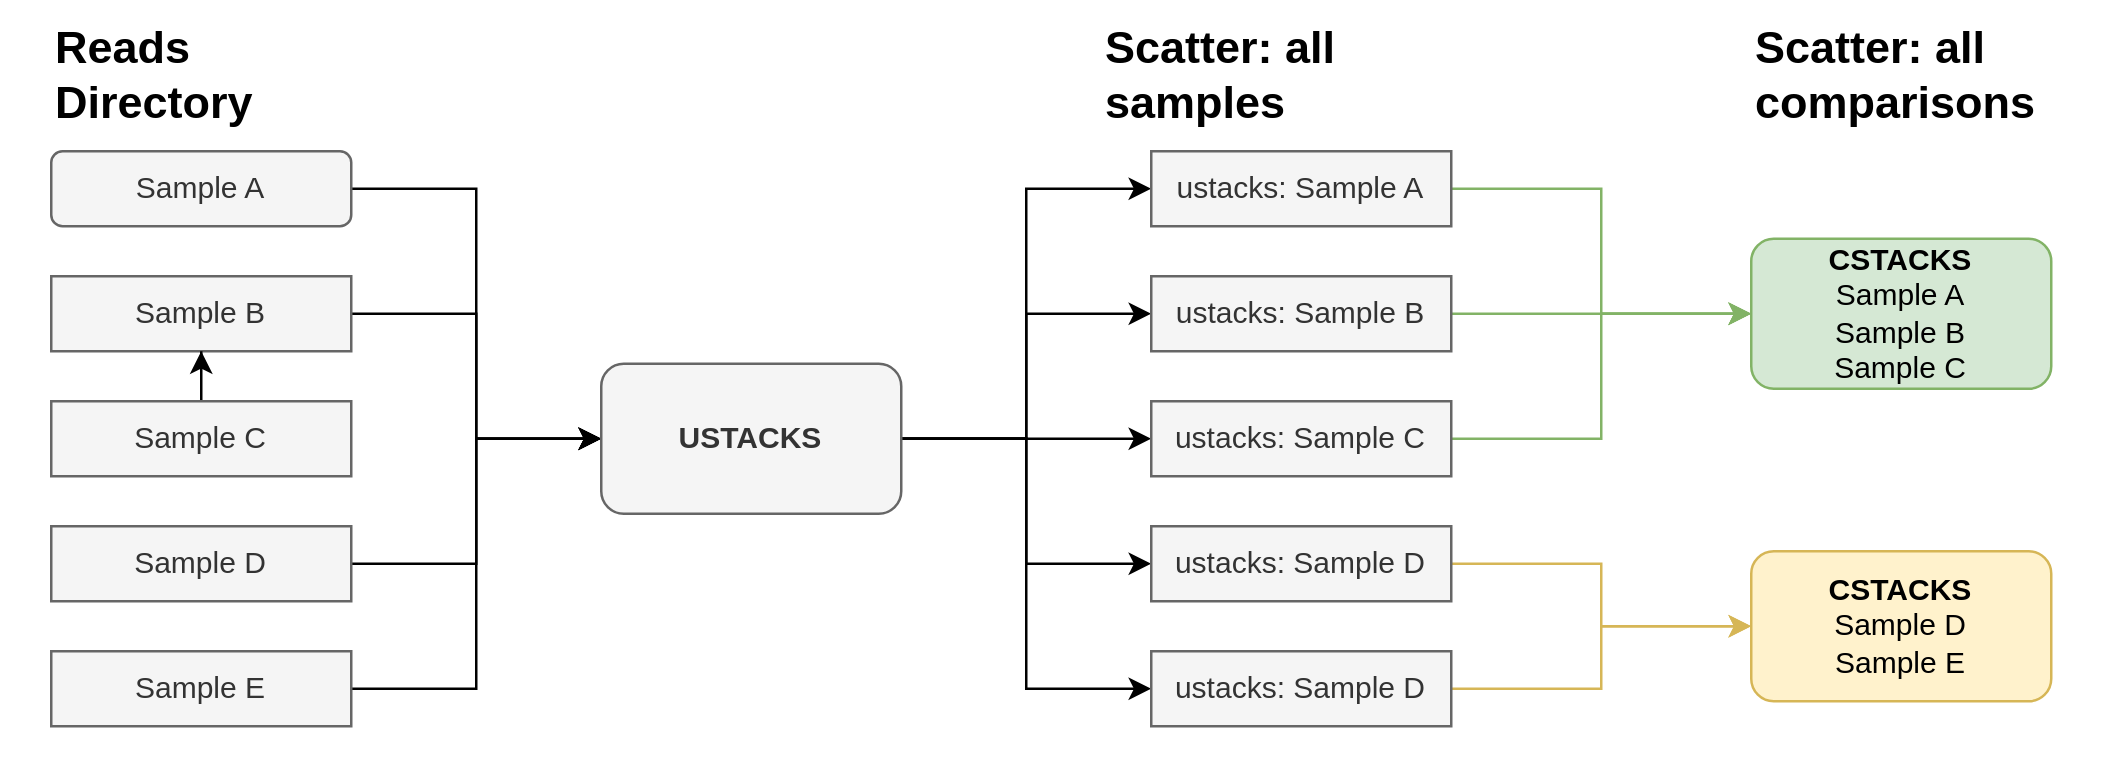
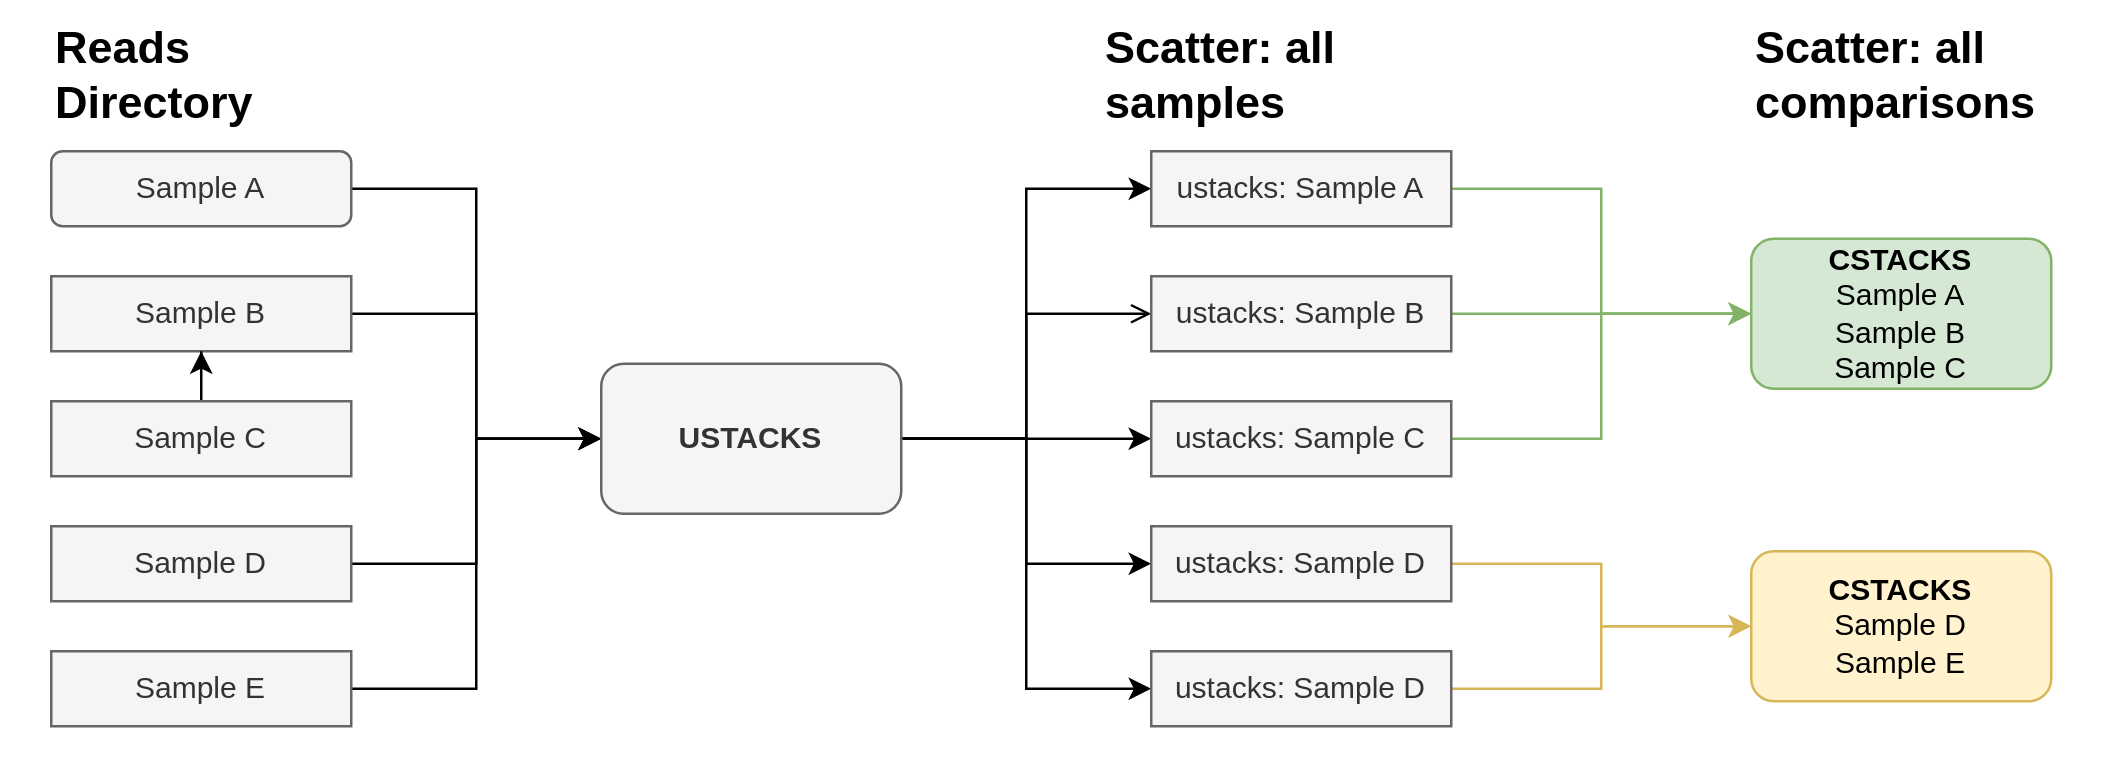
edge "USTACKS" -> "ustacks: Sample B": arrowhead classic -> open
